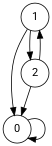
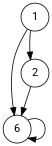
edge "2" -> "1": removed
node "0": label "0" -> "6"
